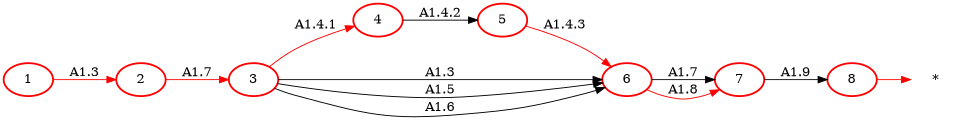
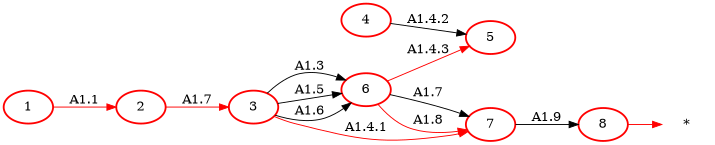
edge "5" -> "6": reversed
edge "3" -> "4": now "3" -> "7"
edge "1" -> "2": label "A1.3" -> "A1.1"
